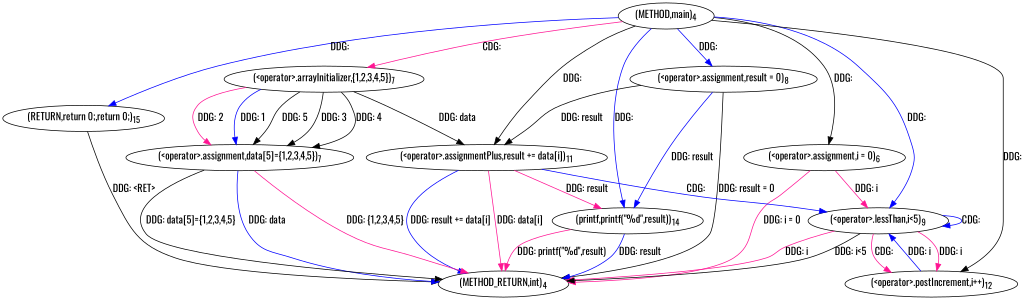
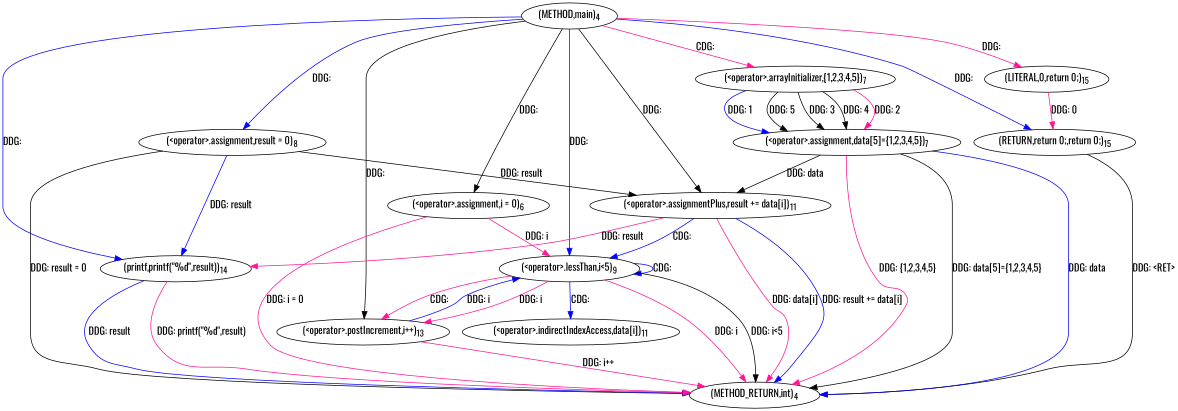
node "(LITERAL,0,return 0;)": added
edge "(<operator>.arrayInitializer,{1,2,3,4,5})" -> "(<operator>.assignmentPlus,result += data[i])": now "(<operator>.assignment,data[5]={1,2,3,4,5})" -> "(<operator>.assignmentPlus,result += data[i])"
node "(<operator>.postIncrement,i++)": text "12" -> "13"
node "(<operator>.indirectIndexAccess,data[i])": added
edge "(<operator>.postIncrement,i++)" -> "(METHOD_RETURN,int)": added, label "DDG: i++"
